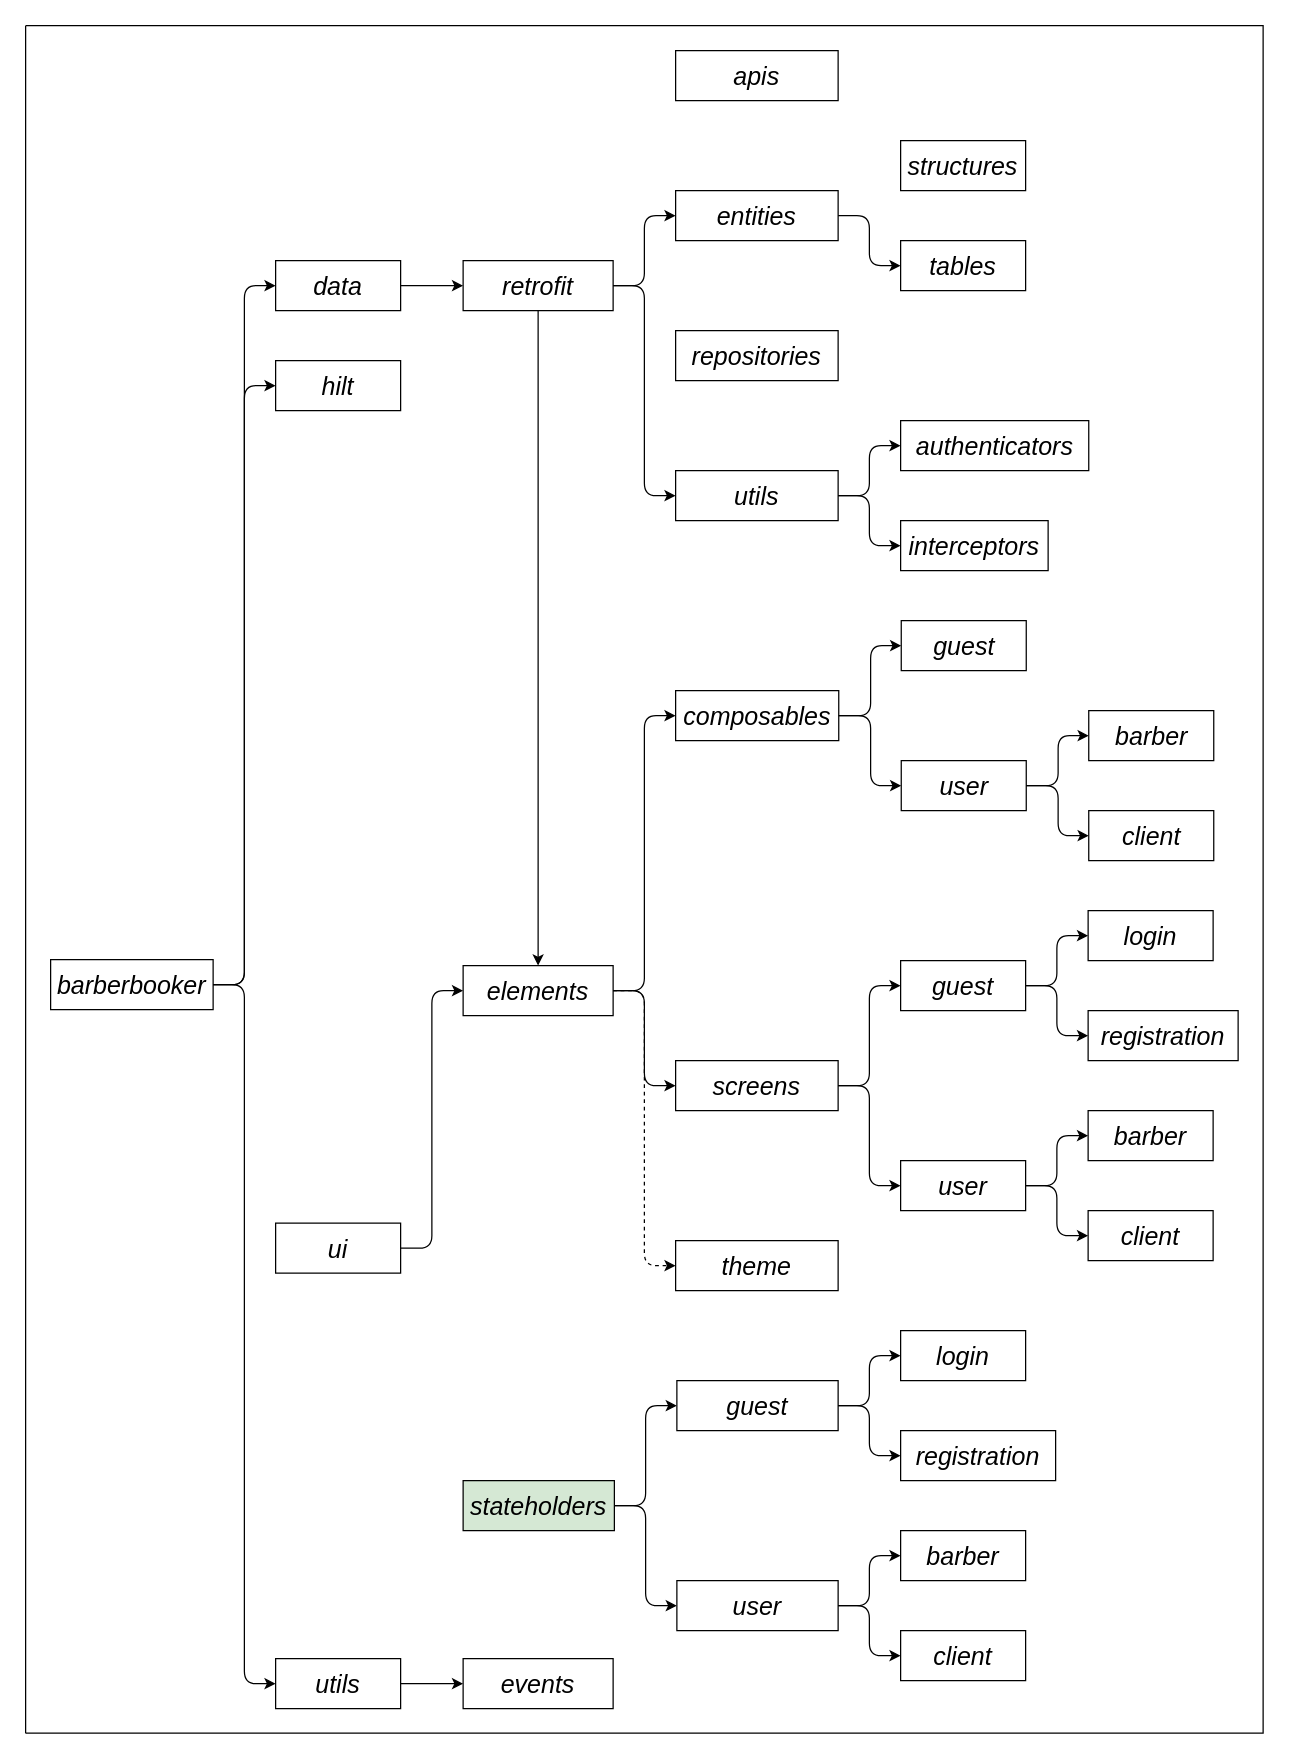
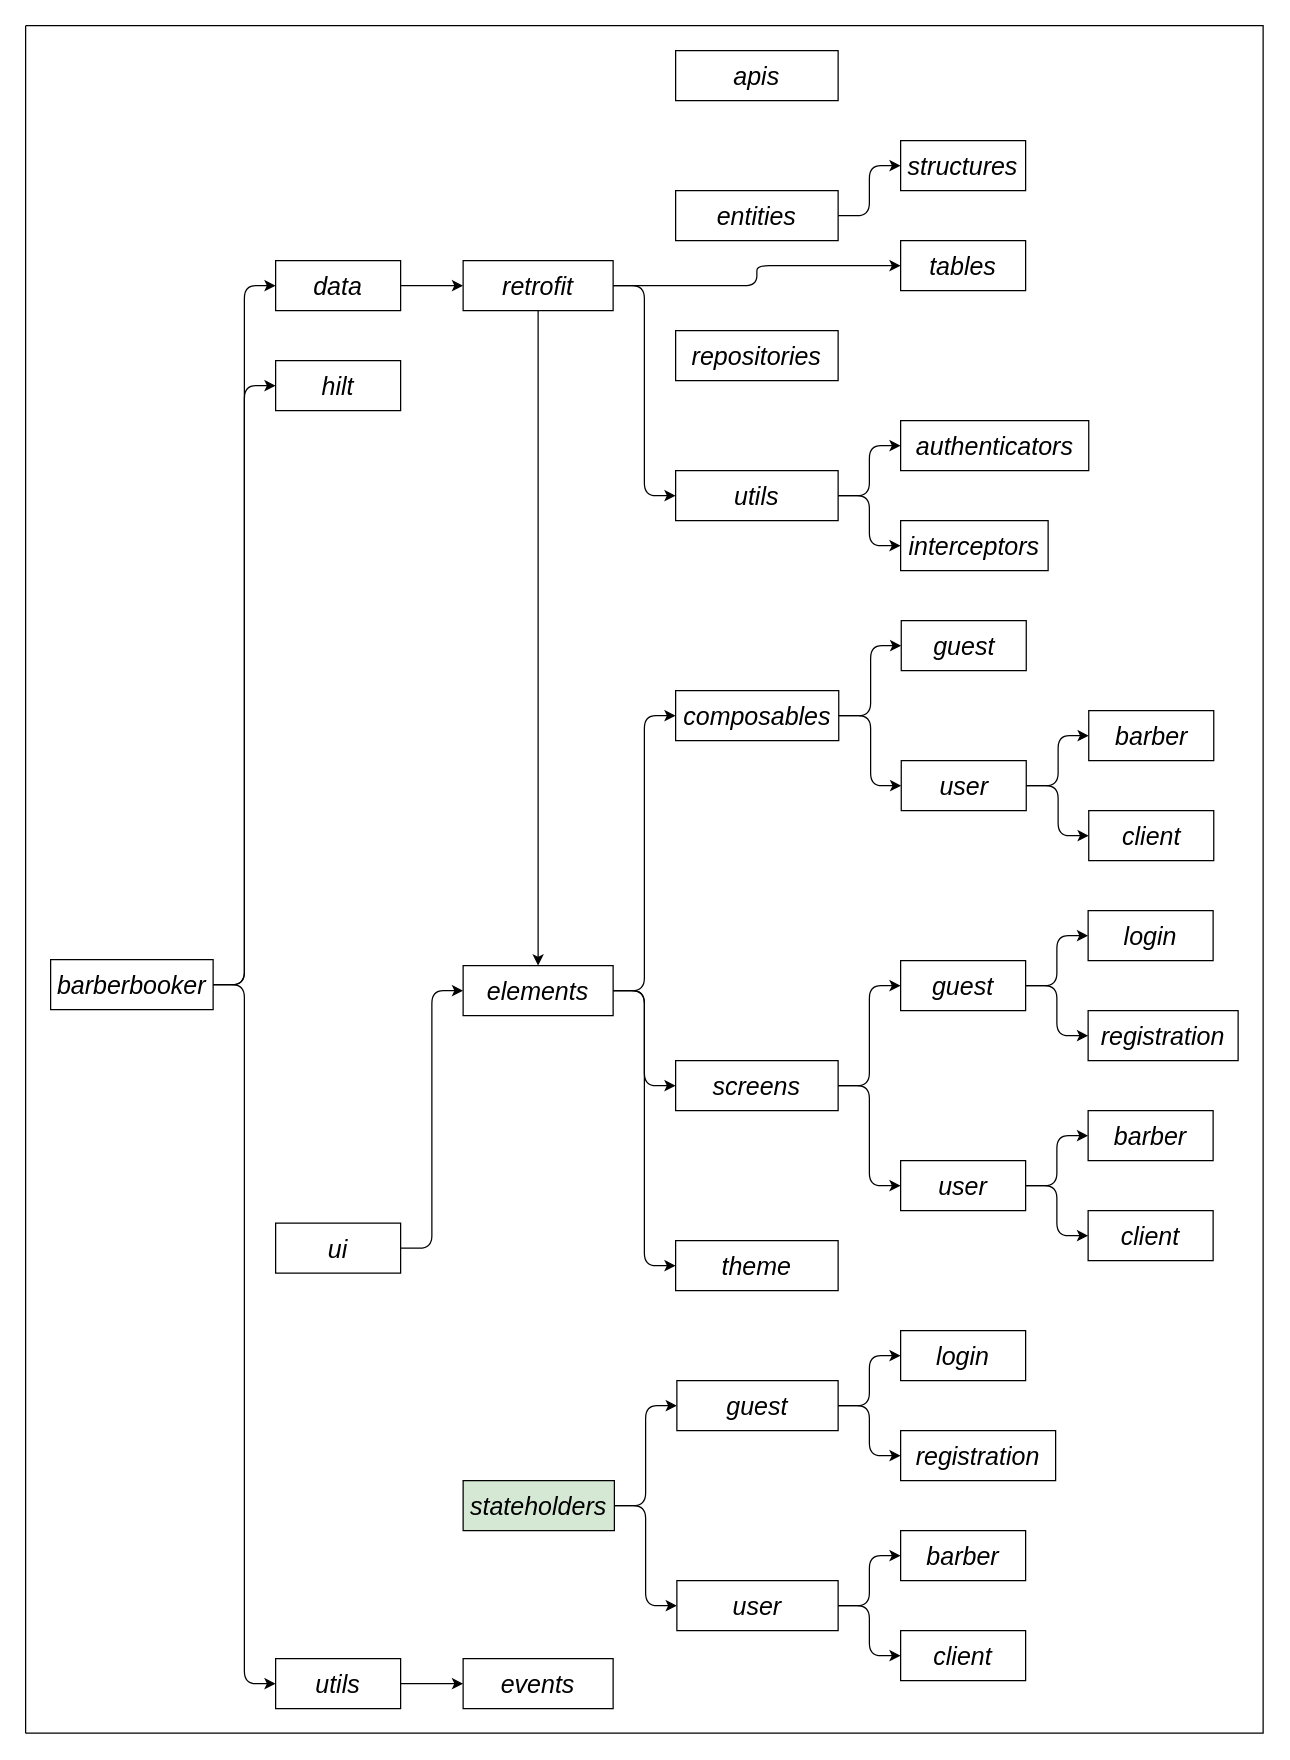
edge "entities" -> "tables": now "entities" -> "structures"
edge "retrofit" -> "entities": now "retrofit" -> "tables"
edge "elements" -> "theme": style dashed -> solid
